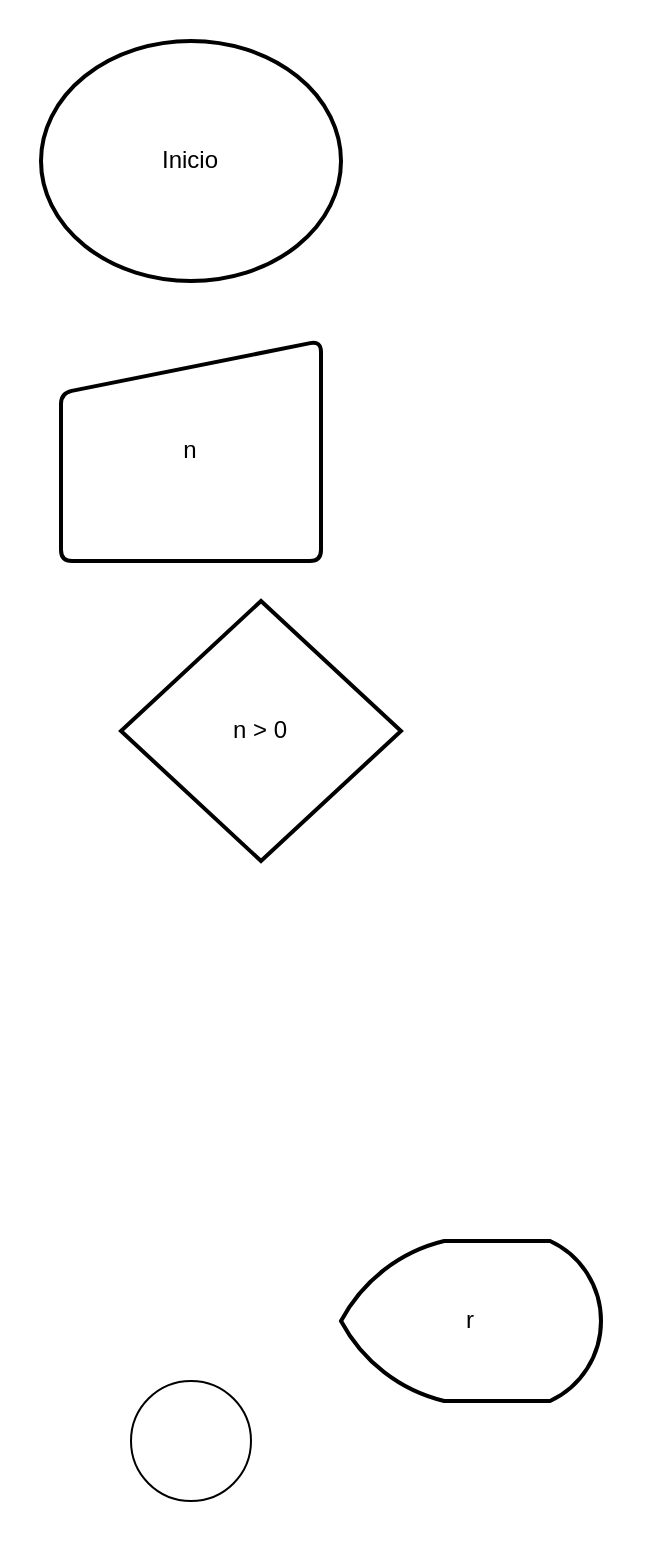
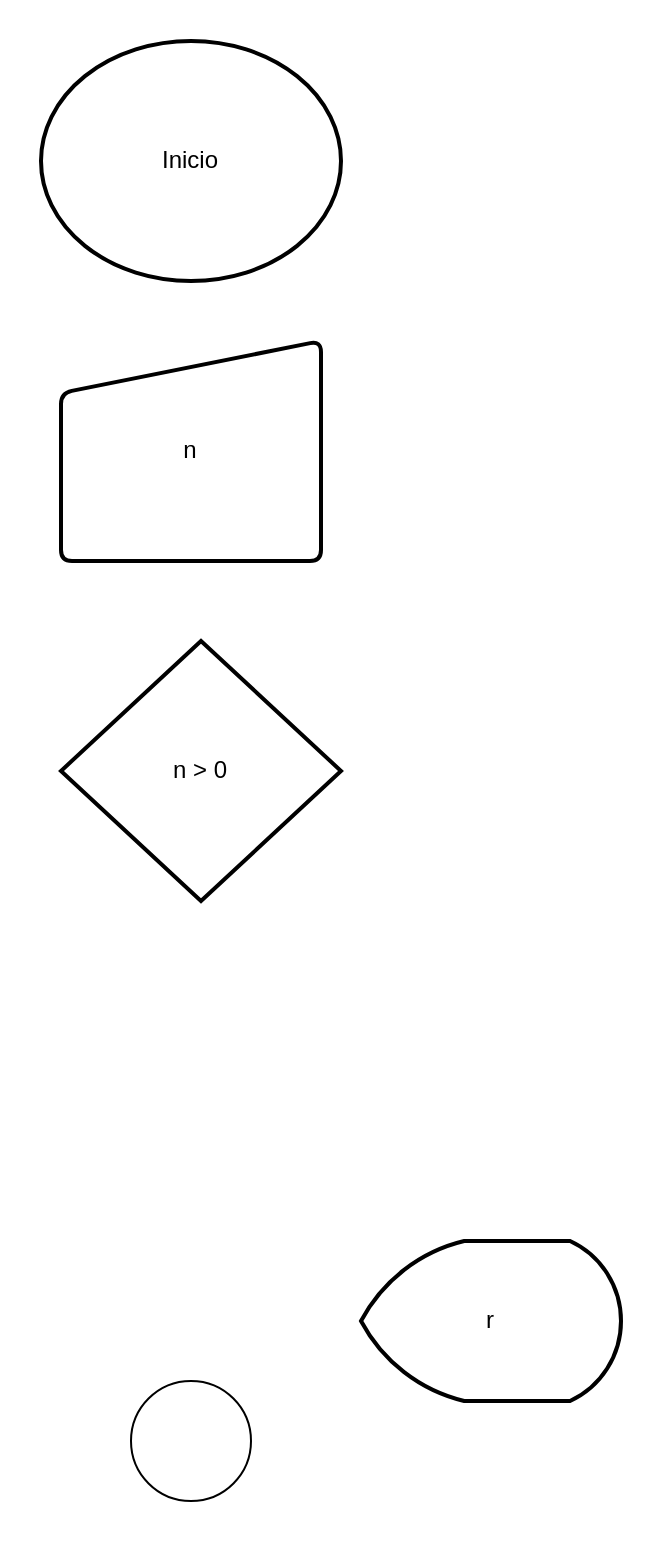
node "n > 0": moved (261, 731) -> (201, 771)
node "r": moved (471, 1321) -> (491, 1321)
